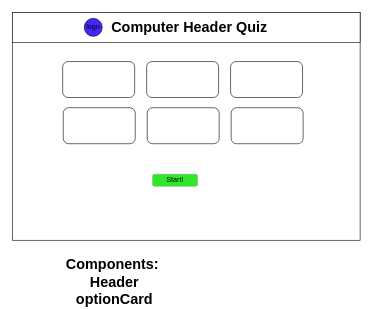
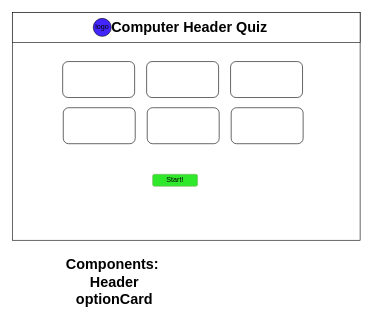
node "logo": moved (93, 27) -> (102, 27)
